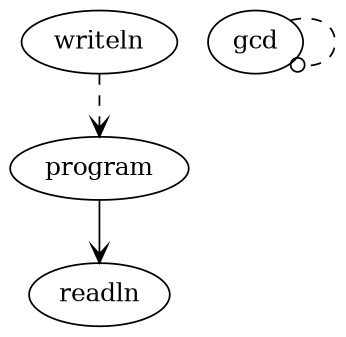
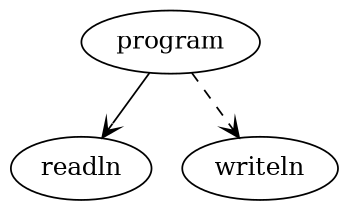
node "gcd": removed
edge "writeln" -> "program": reversed
